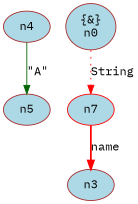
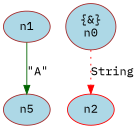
node "n4": label "n4" -> "n1"
node "n7": label "n7" -> "n2"
node "n3": removed
